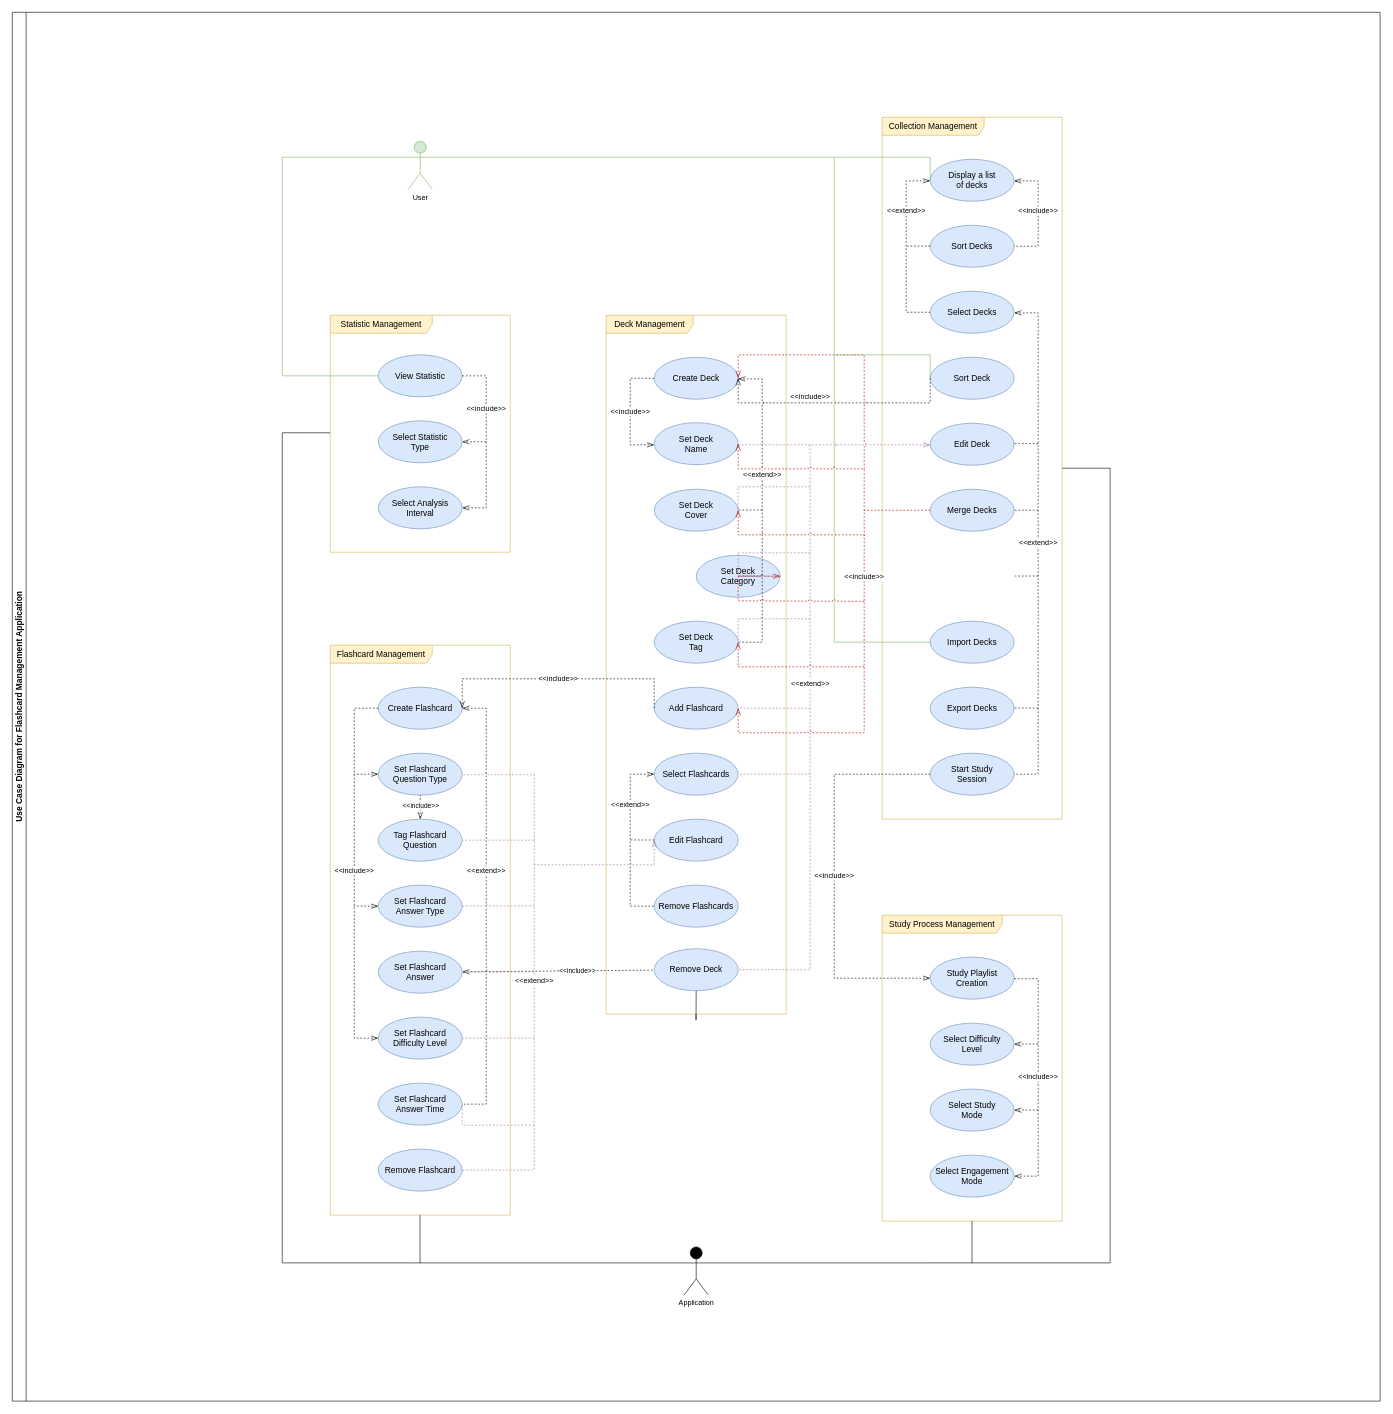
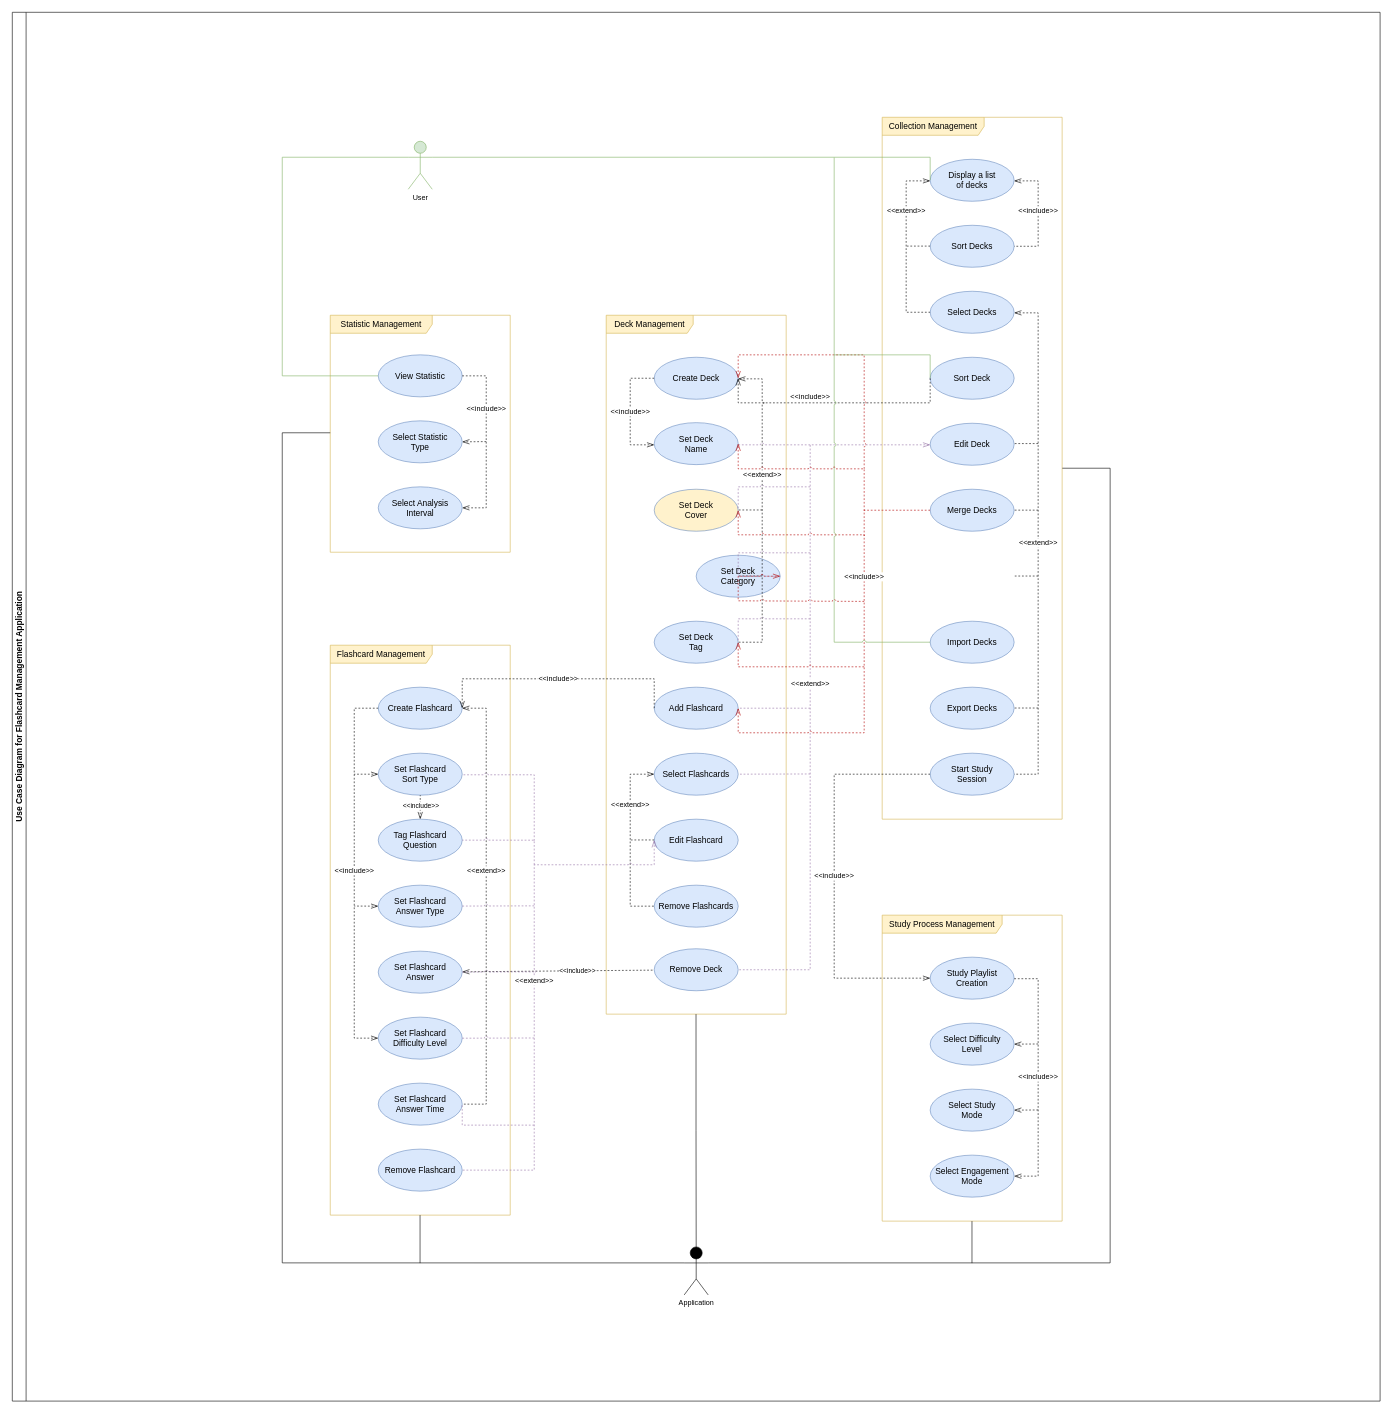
node "Set Deck Cover": fillcolor #dae8fc -> #fff2cc
node "Set Flashcard Question Type": label "Set Flashcard Question Type" -> "Set Flashcard Sort Type"
edge "Deck Management" -- "Remove Deck": now "Deck Management" -- "Application"
